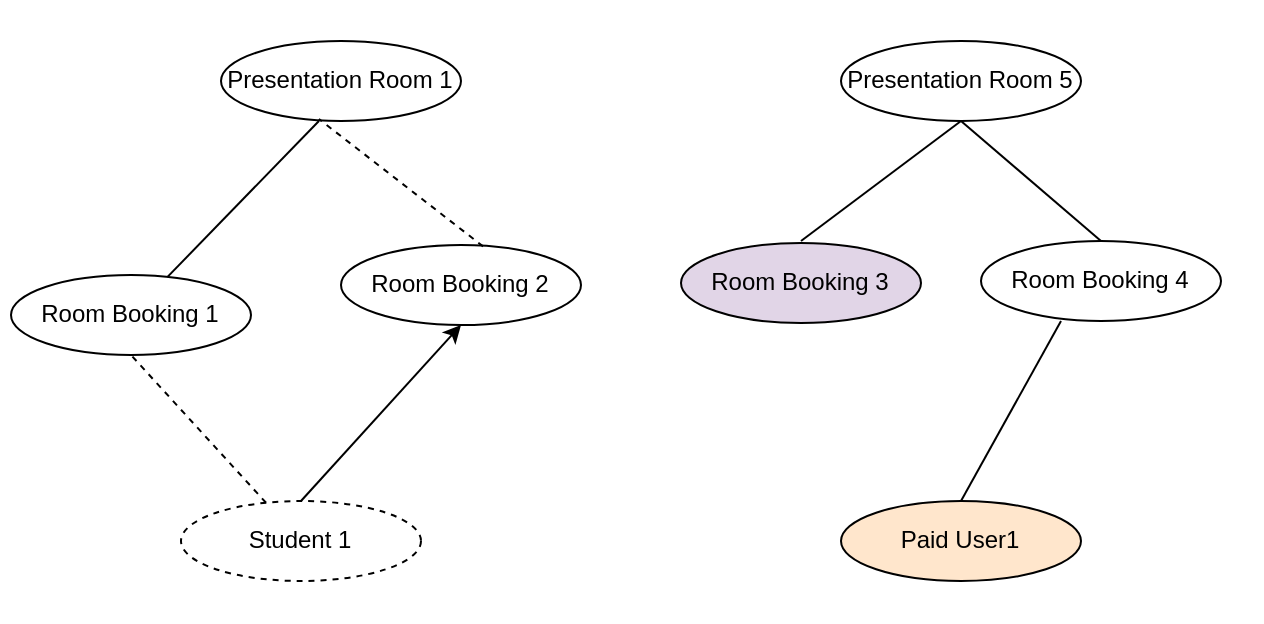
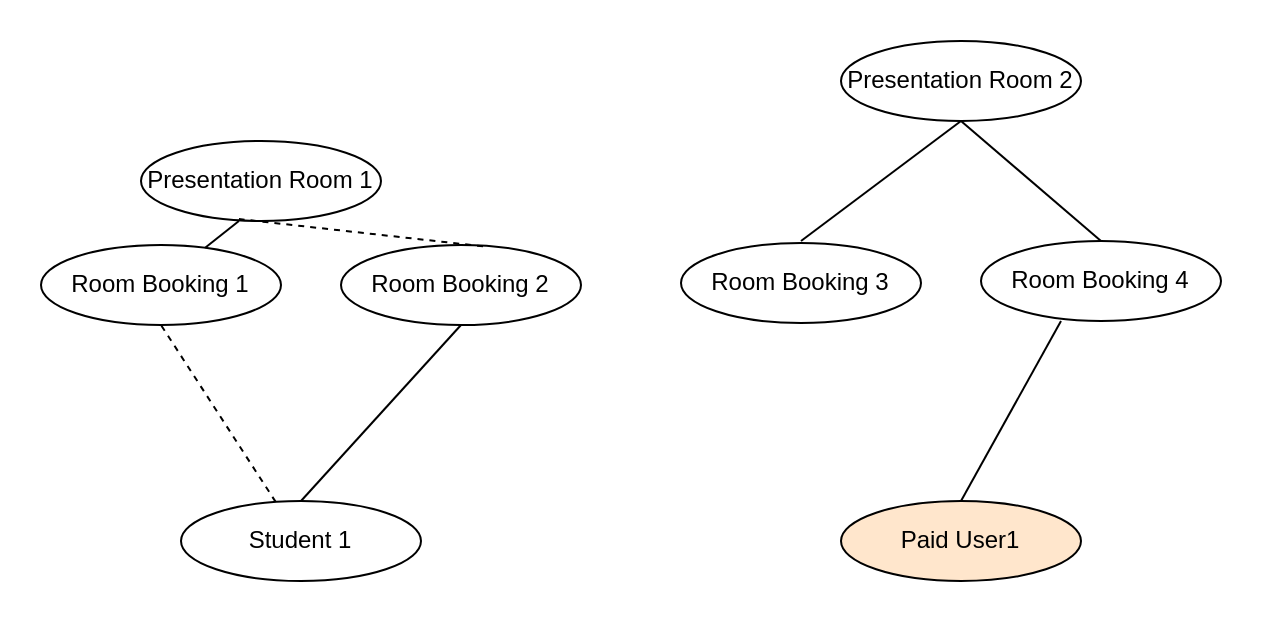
node "Presentation Room 1": moved (341, 81) -> (261, 181)
node "Presentation Room 5": label "Presentation Room 5" -> "Presentation Room 2"
node "Room Booking 3": fillcolor #e1d5e7 -> #ffffff
node "Room Booking 1": moved (131, 315) -> (161, 285)
edge "Student 1" -> "Room Booking 2": arrowhead classic -> none
node "Student 1": style dashed -> solid
